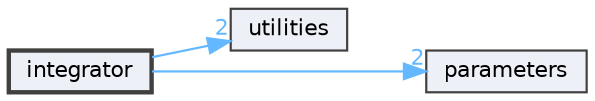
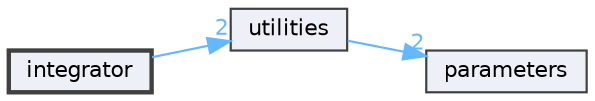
edge "integrator" -> "parameters": now "utilities" -> "parameters"
